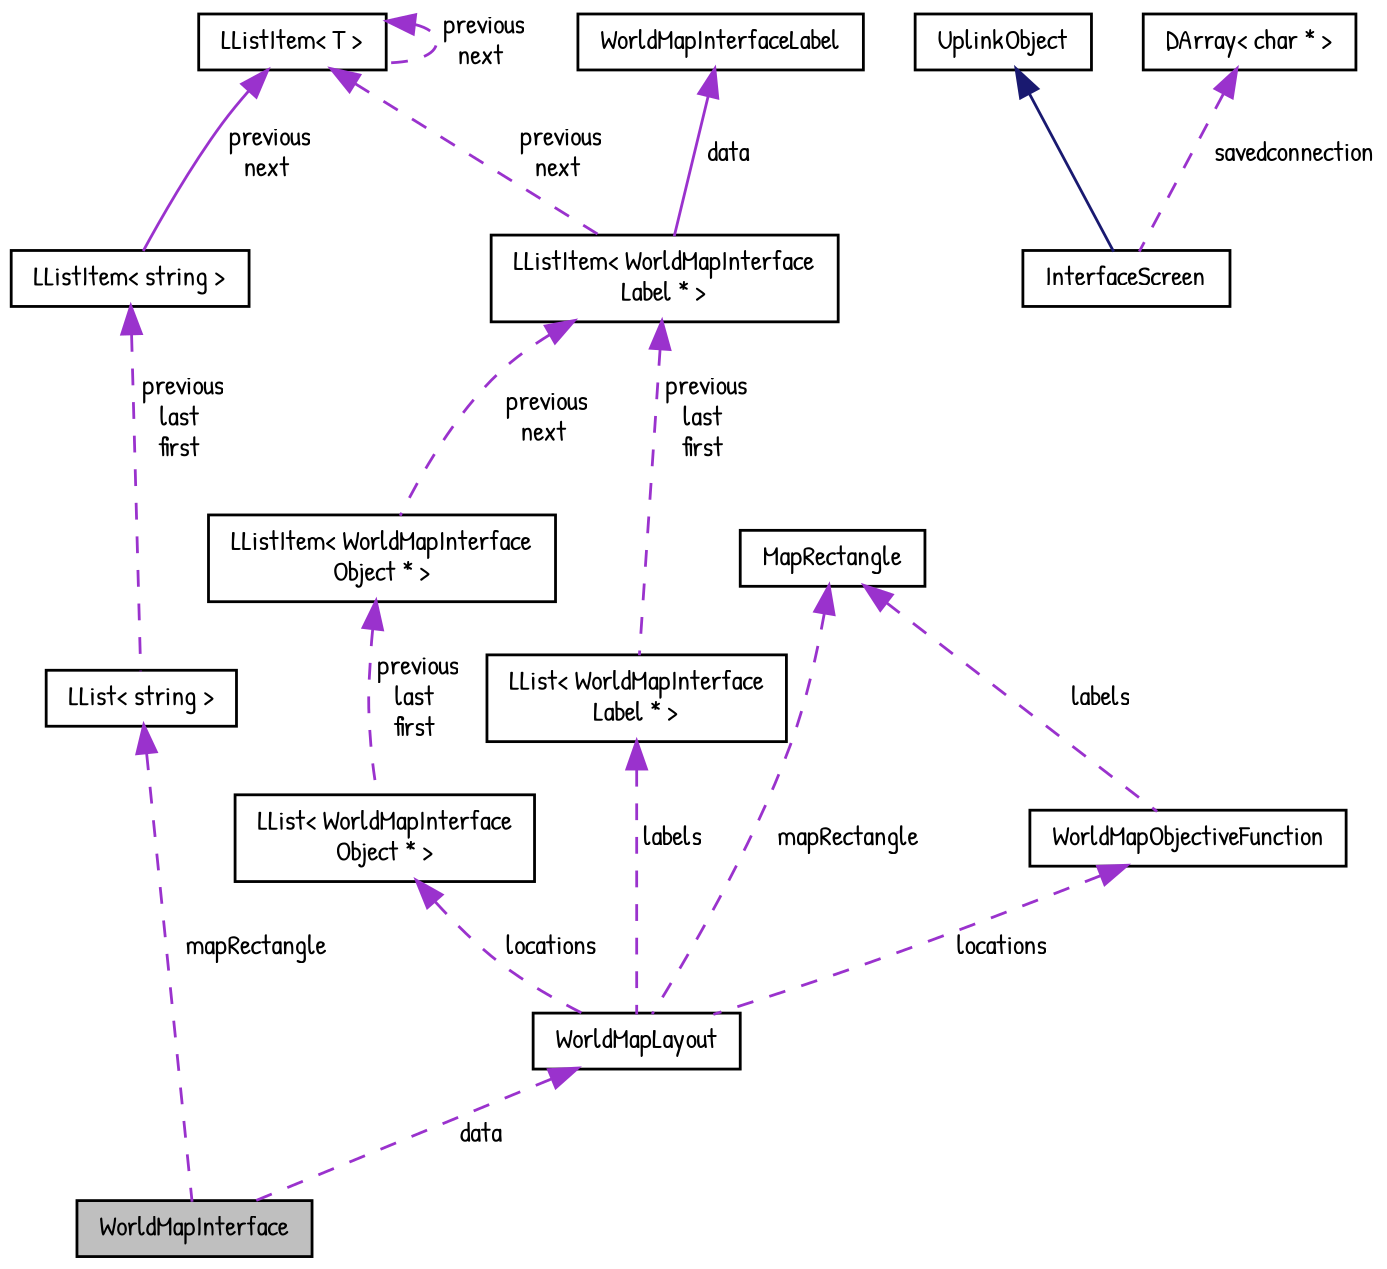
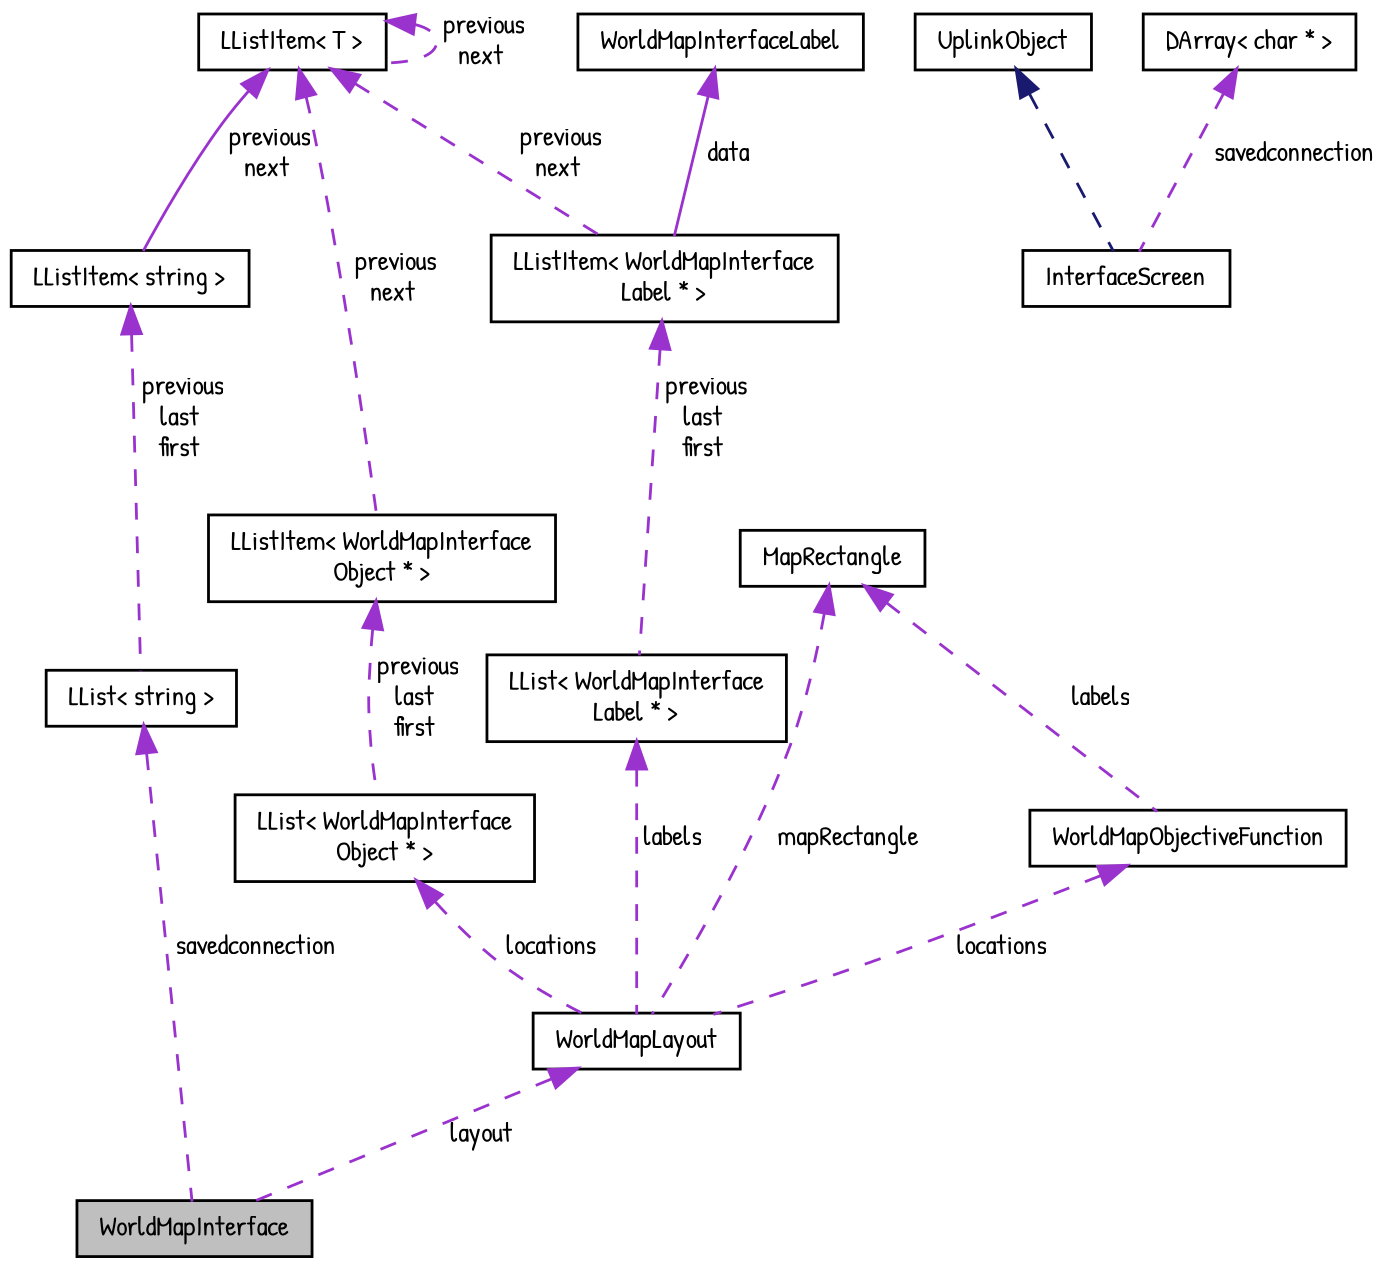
edge "InterfaceScreen" -> "UplinkObject": style solid -> dashed
edge "LListItem< WorldMapInterface Object * >" -> "LListItem< WorldMapInterface Label * >": now "LListItem< WorldMapInterface Object * >" -> "LListItem< T >"
edge "WorldMapInterface" -> "LList< string >": label " mapRectangle" -> " savedconnection"
edge "WorldMapInterface" -> "WorldMapLayout": label " data" -> " layout"
